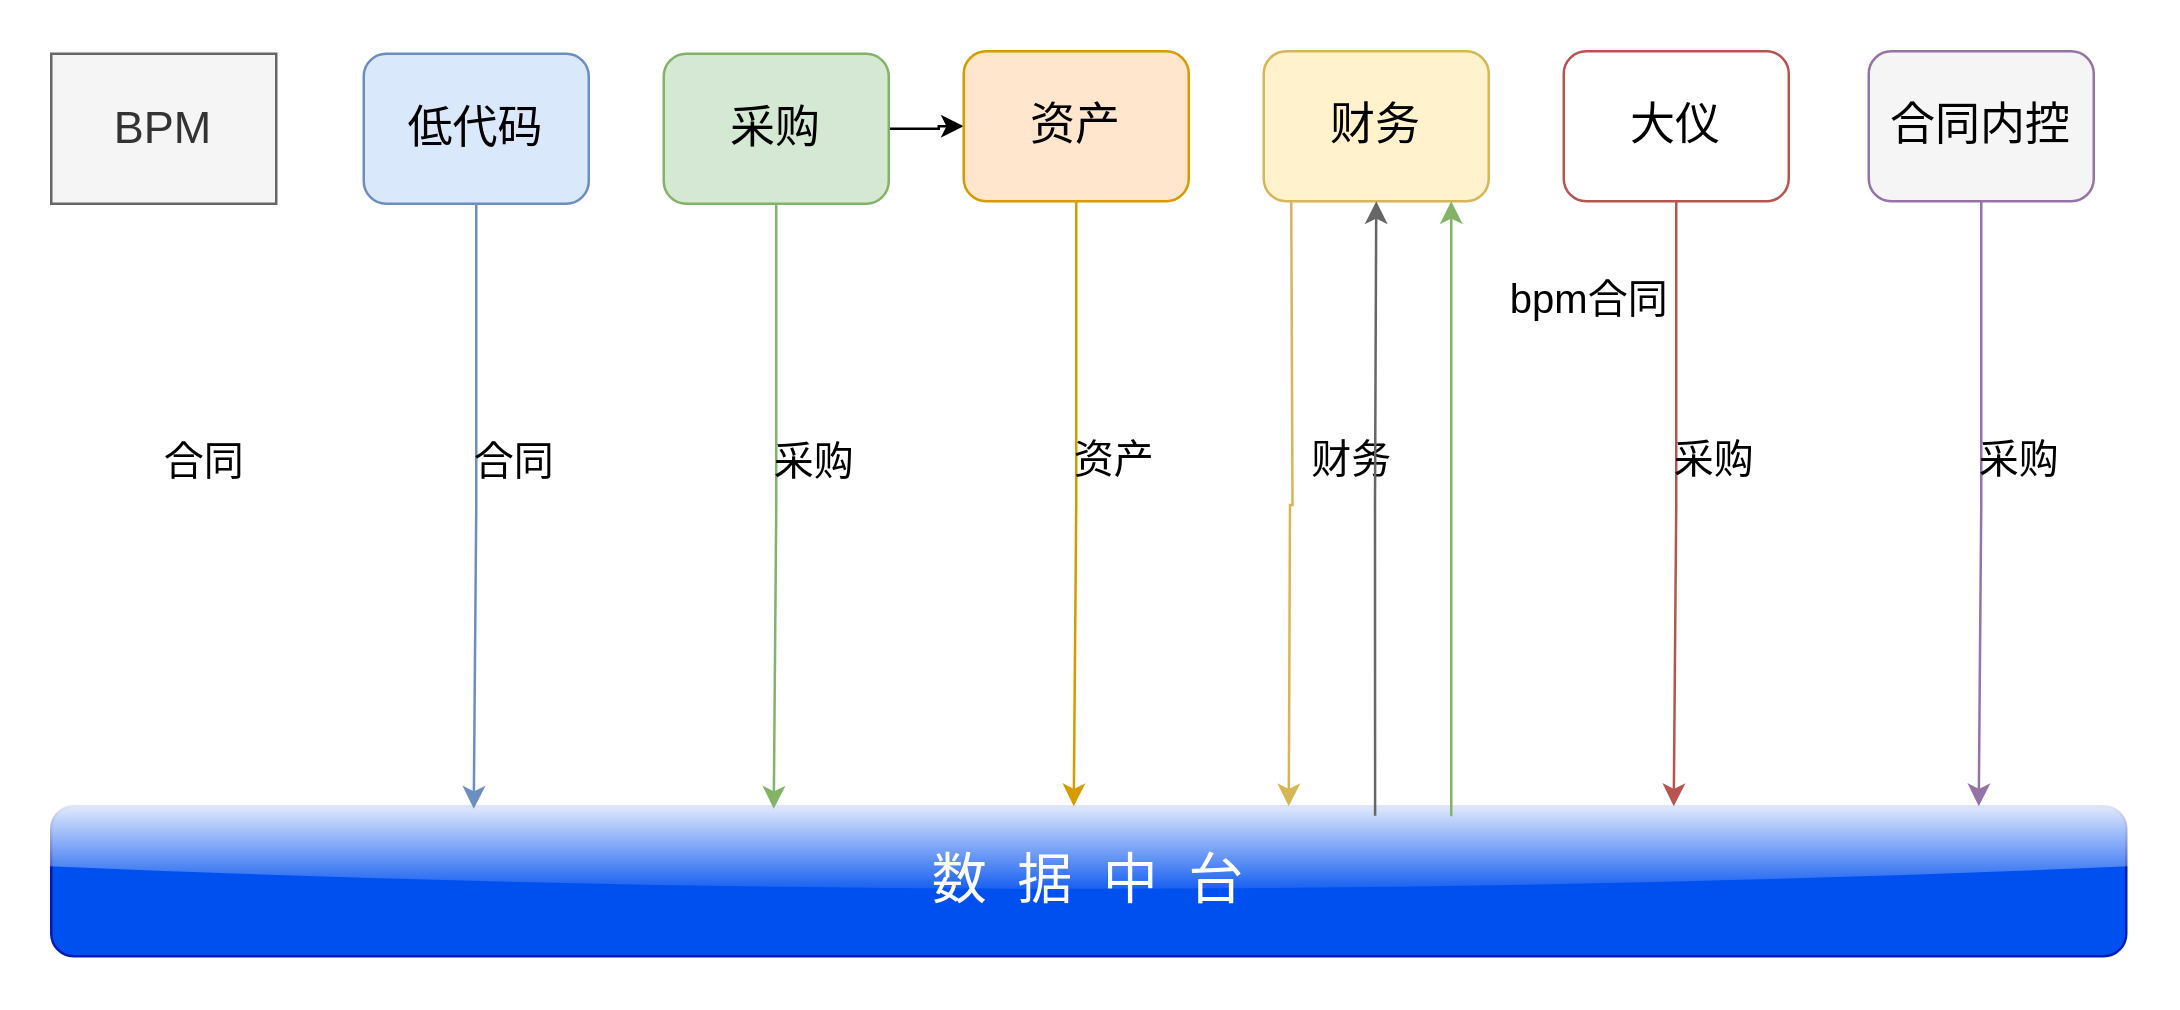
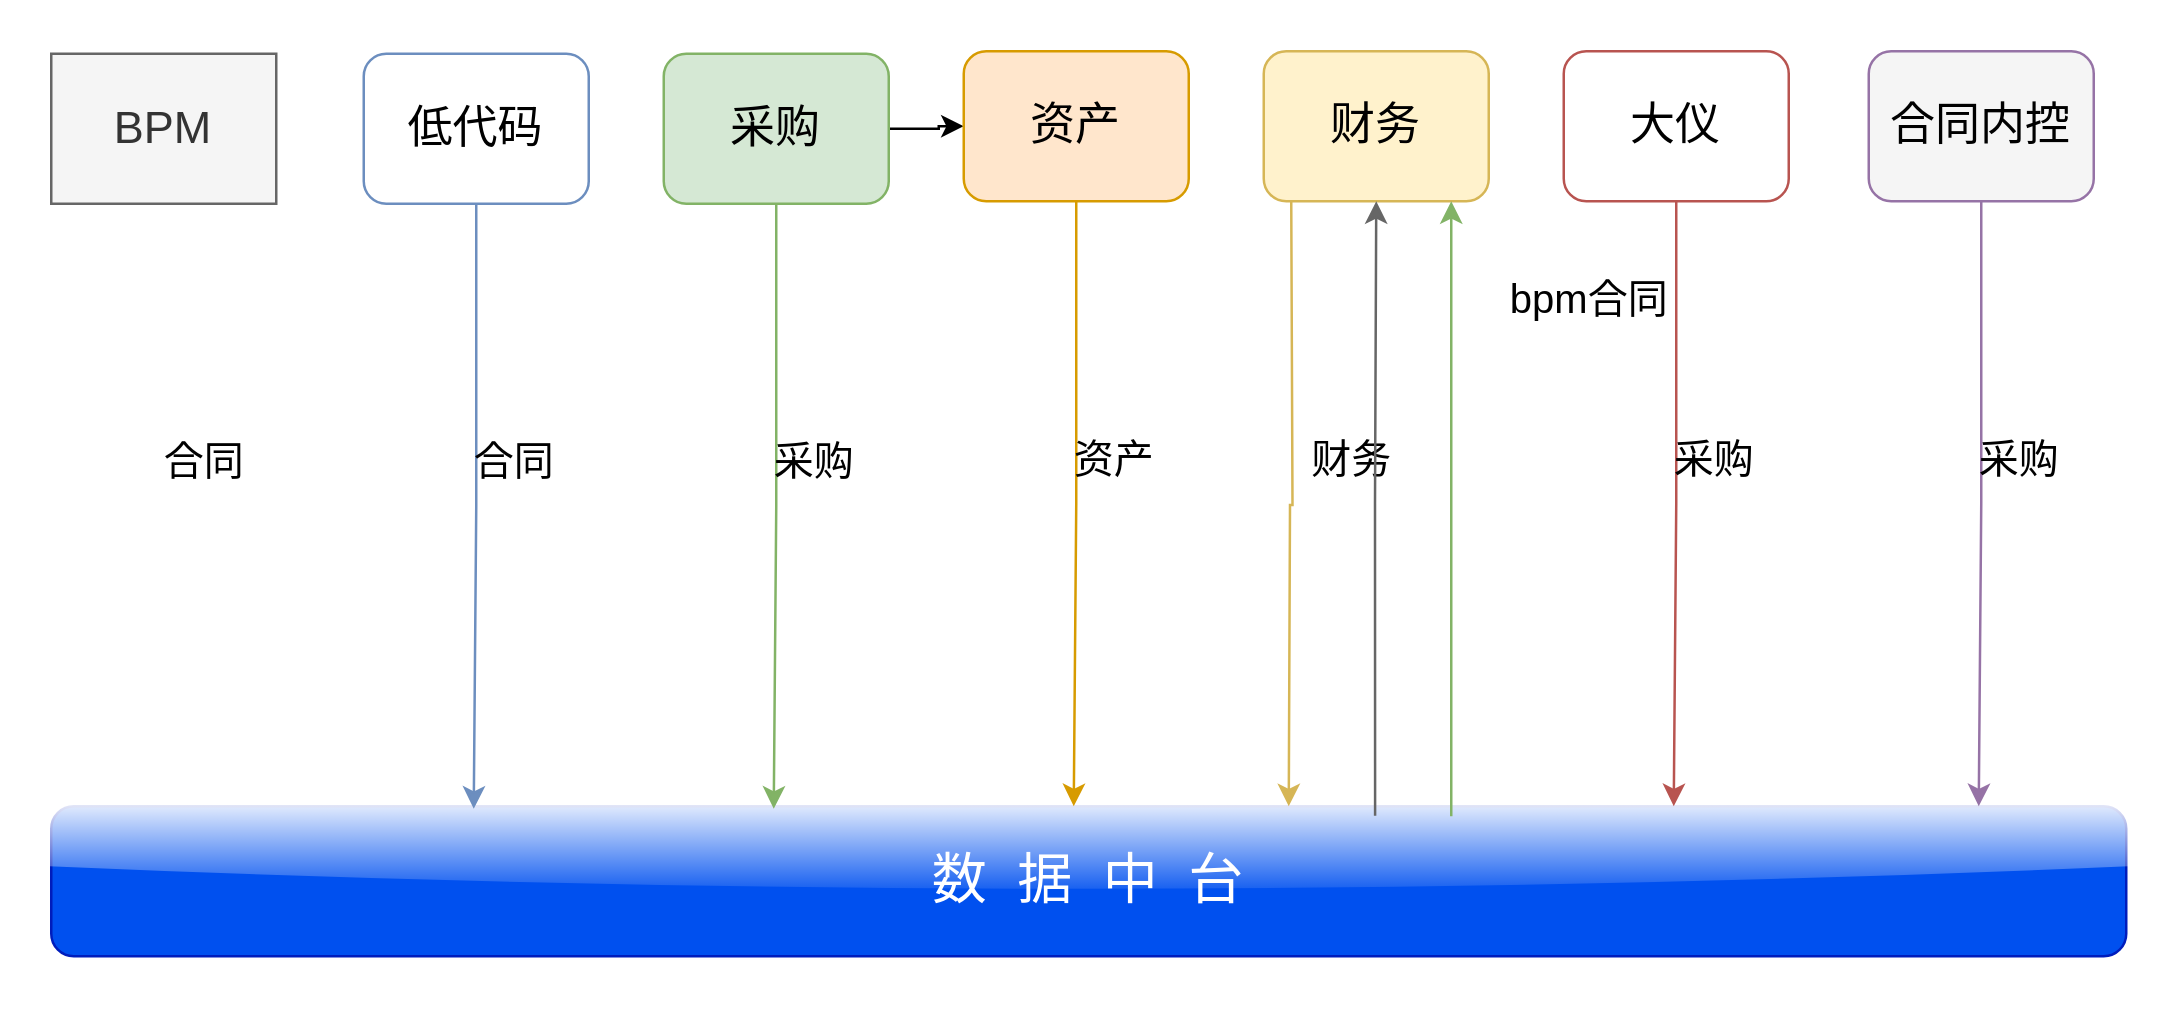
node "低代码": fillcolor #dae8fc -> #ffffff
